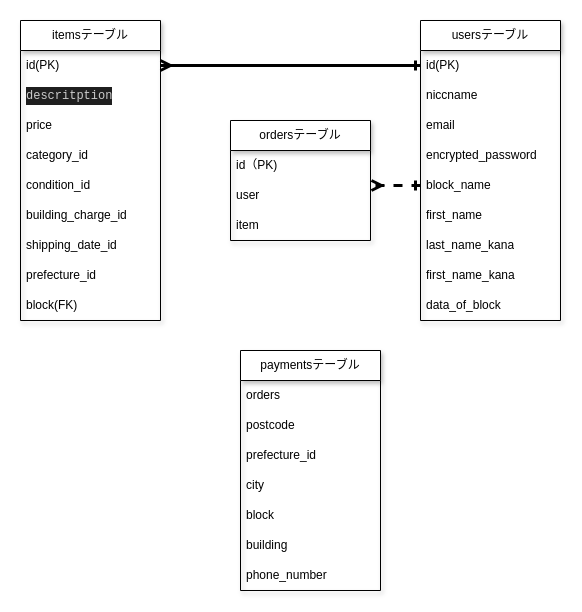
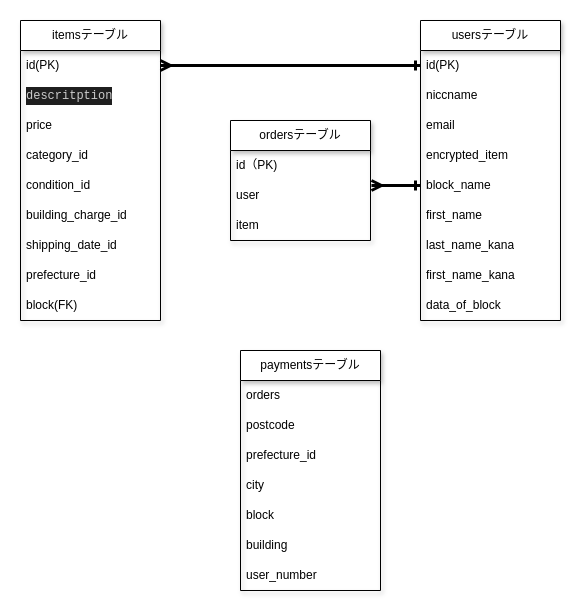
node "encrypted_password": label "encrypted_password" -> "encrypted_item"
edge "block_name" -- "user": style dashed -> solid
node "phone_number": label "phone_number" -> "user_number"
